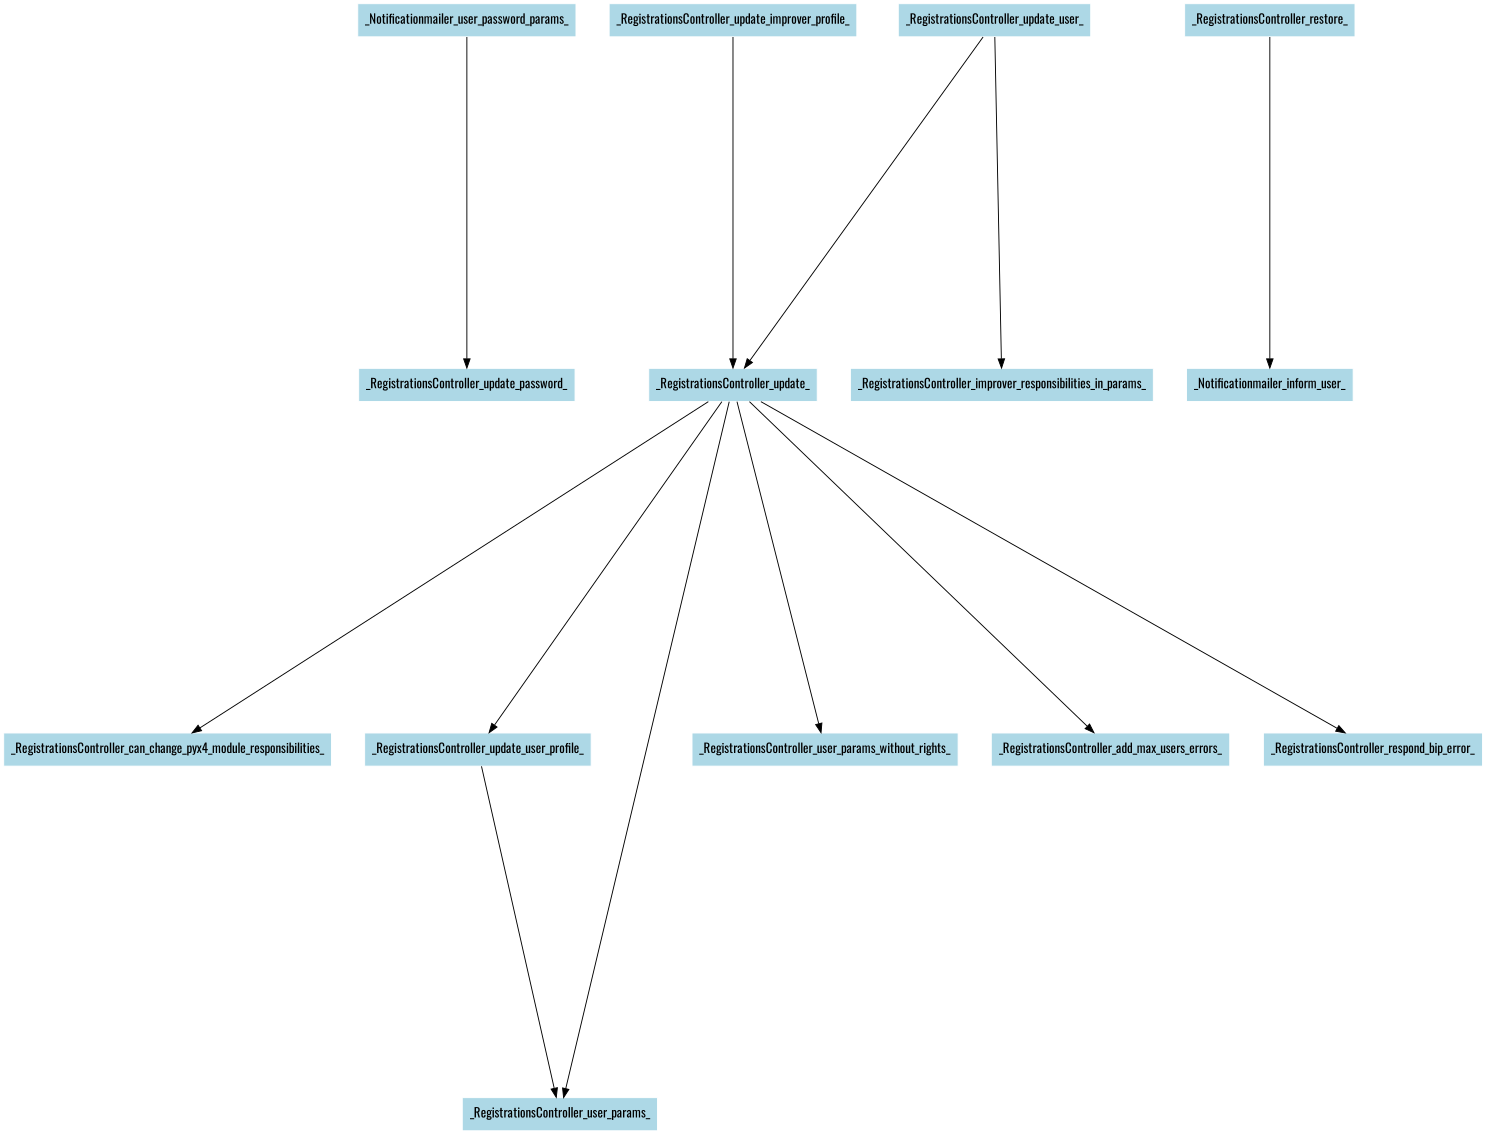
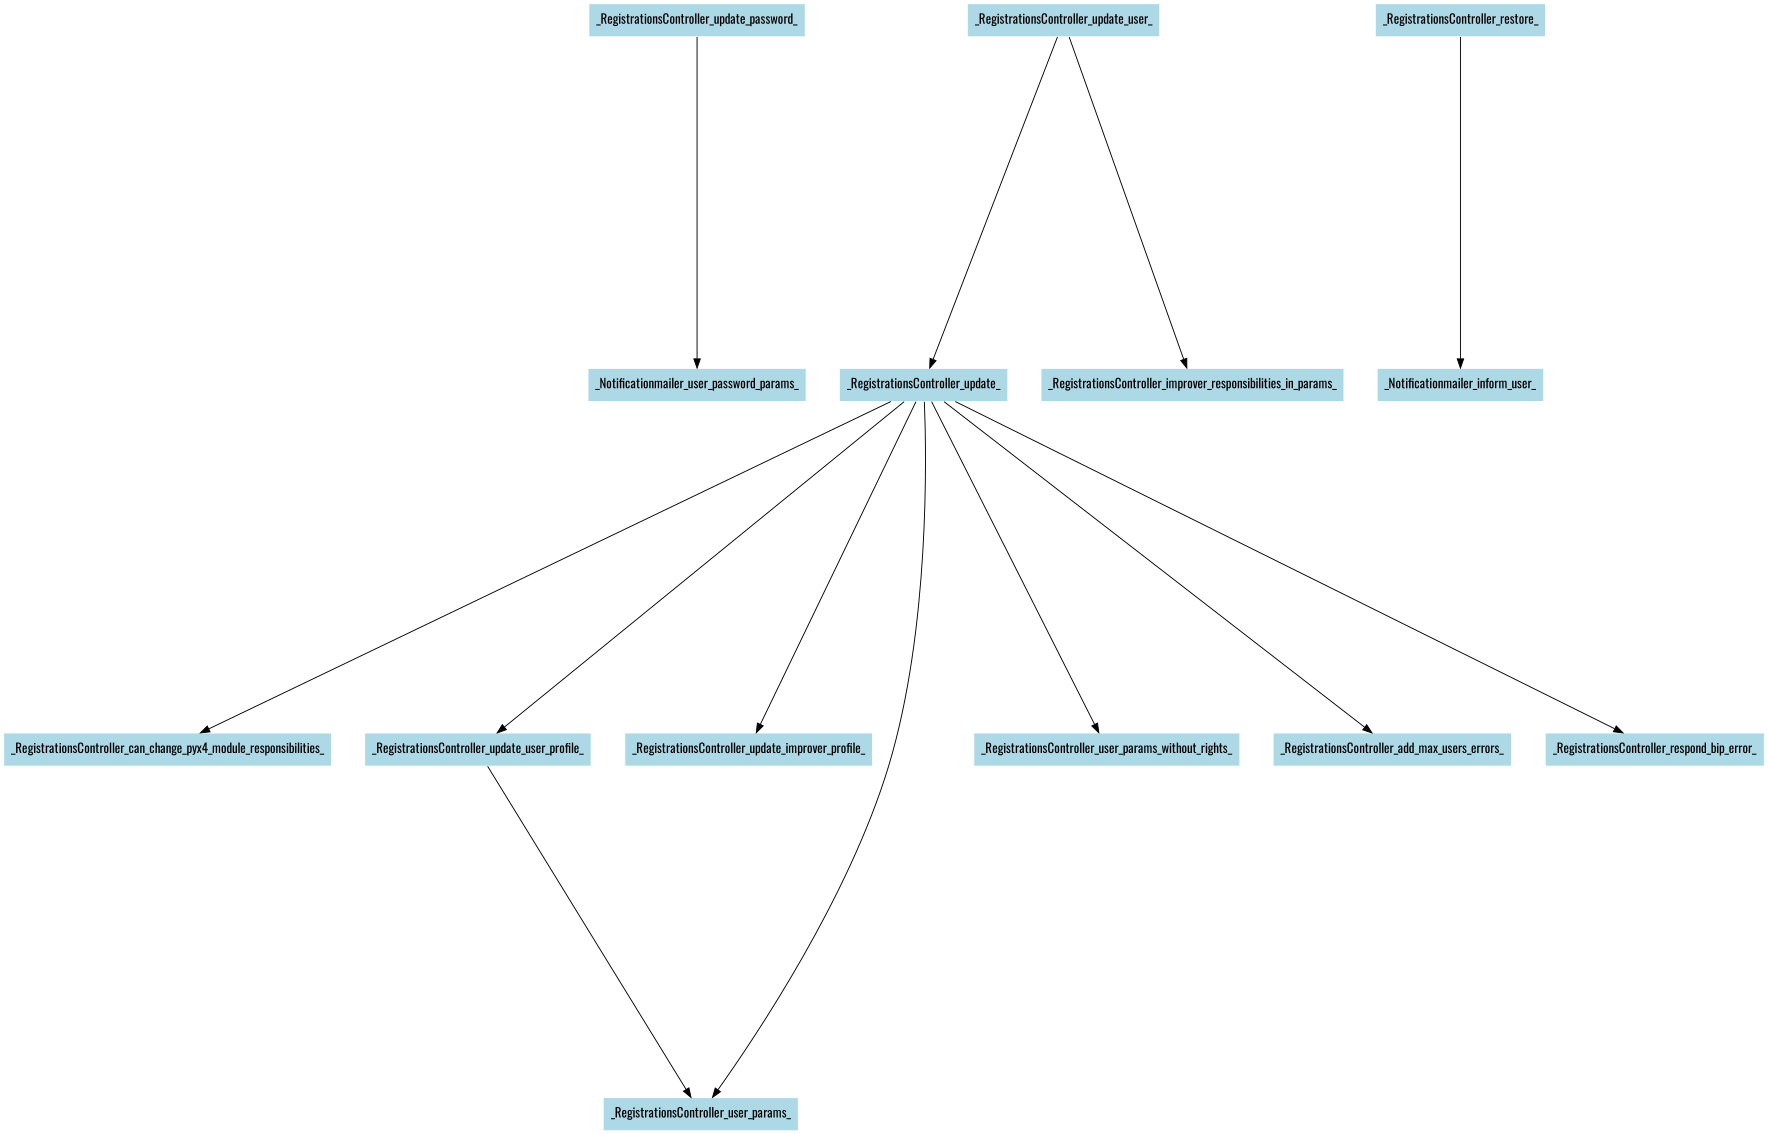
edge "_Notificationmailer_user_password_params_" -> "_RegistrationsController_update_password_": reversed
edge "_RegistrationsController_update_improver_profile_" -> "_RegistrationsController_update_": reversed
